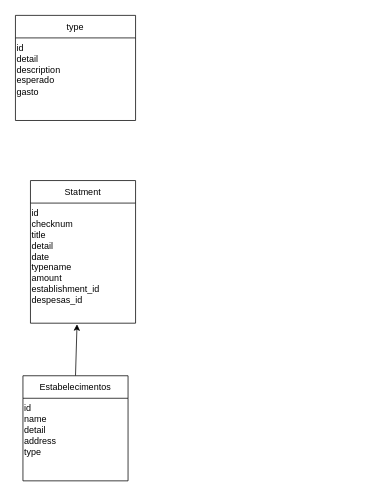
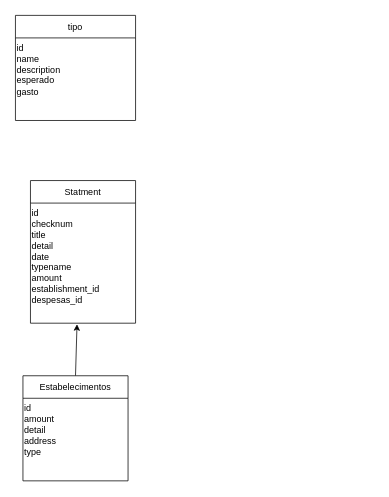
node "type": label "type" -> "tipo"
node "id detail description esperado gasto": label "id detail description esperado gasto" -> "id name description esperado gasto"
node "id name detail address type": label "id name detail address type" -> "id amount detail address type"
